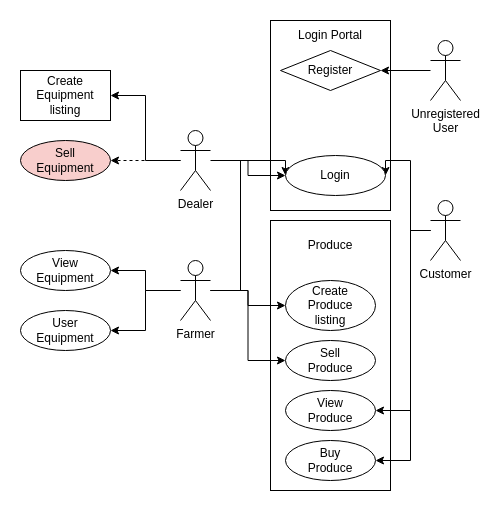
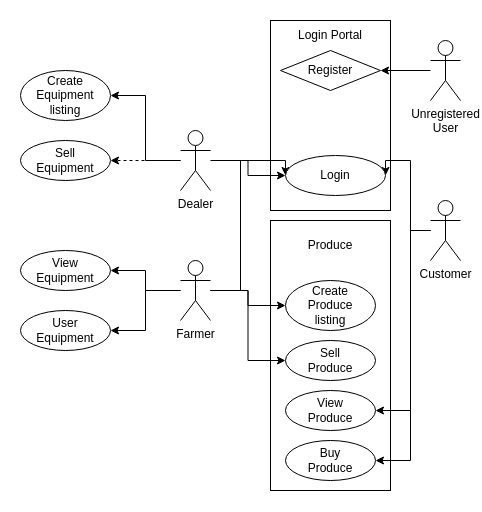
node "Create Equipment listing": shape rectangle -> ellipse
node "Sell Equipment": fillcolor #f8cecc -> #ffffff
